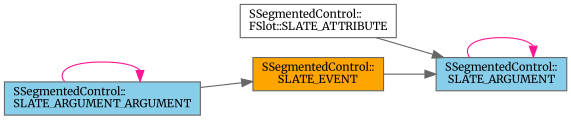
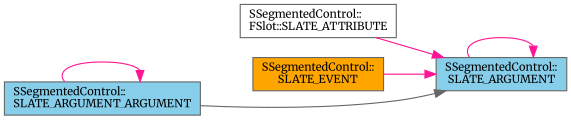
edge "SSegmentedControl:: FSlot::SLATE_ATTRIBUTE" -> "SSegmentedControl:: SLATE_ARGUMENT": color gray40 -> deeppink
edge "SSegmentedControl:: SLATE_EVENT" -> "SSegmentedControl:: SLATE_ARGUMENT": color gray40 -> deeppink
edge "SSegmentedControl:: SLATE_ARGUMENT_ARGUMENT" -> "SSegmentedControl:: SLATE_EVENT": now "SSegmentedControl:: SLATE_ARGUMENT_ARGUMENT" -> "SSegmentedControl:: SLATE_ARGUMENT"
